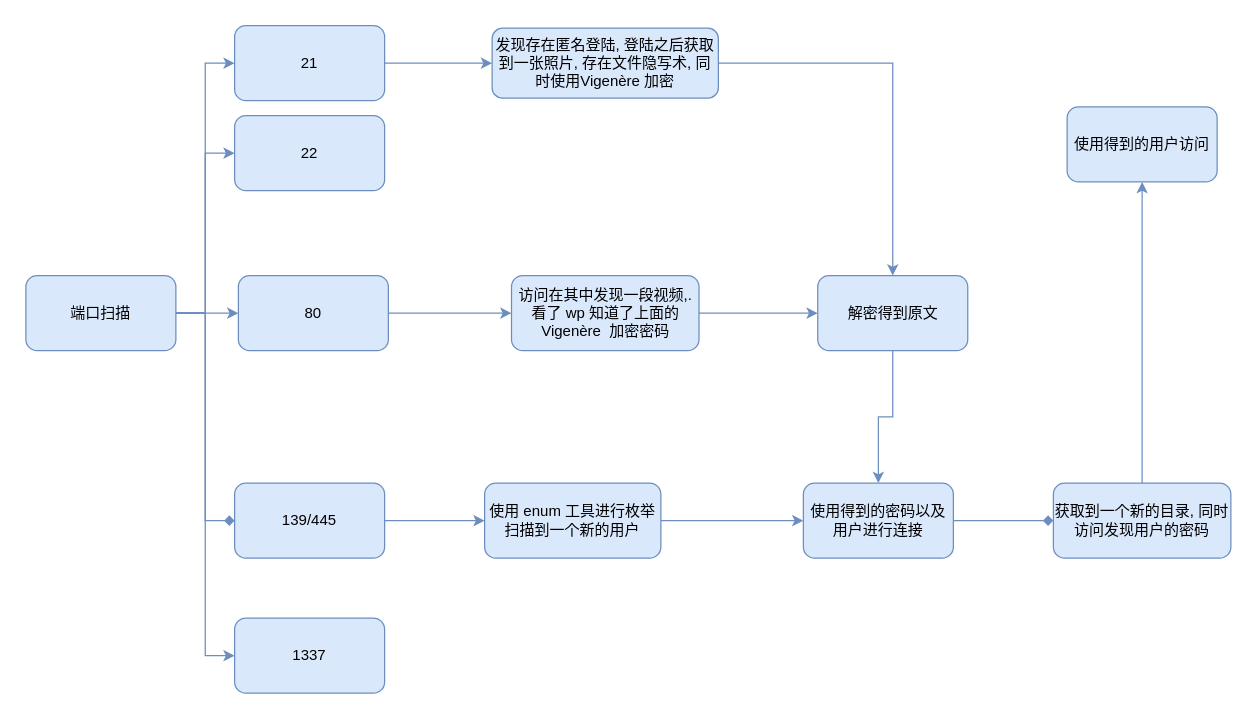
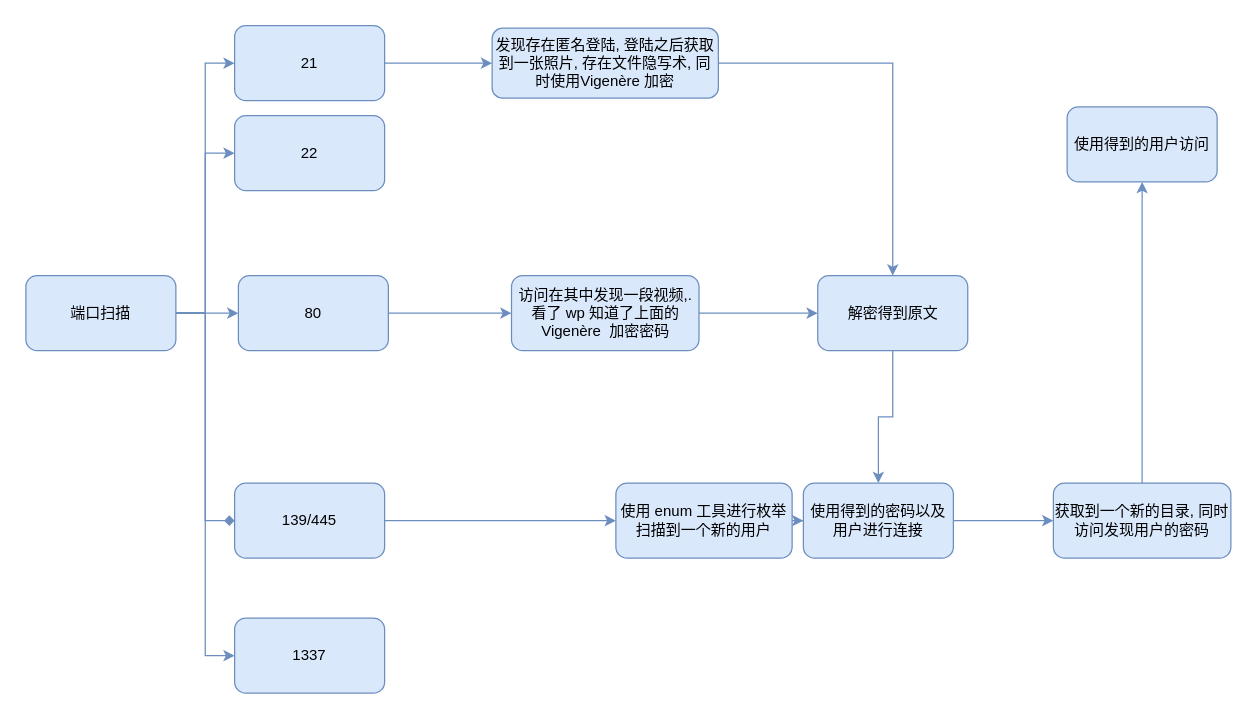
node "使用 enum 工具进行枚举扫描到一个新的用户": moved (573, 521) -> (704, 521)
edge "使用得到的密码以及用户进行连接" -> "获取到一个新的目录, 同时访问发现用户的密码": arrowhead diamond -> classic
